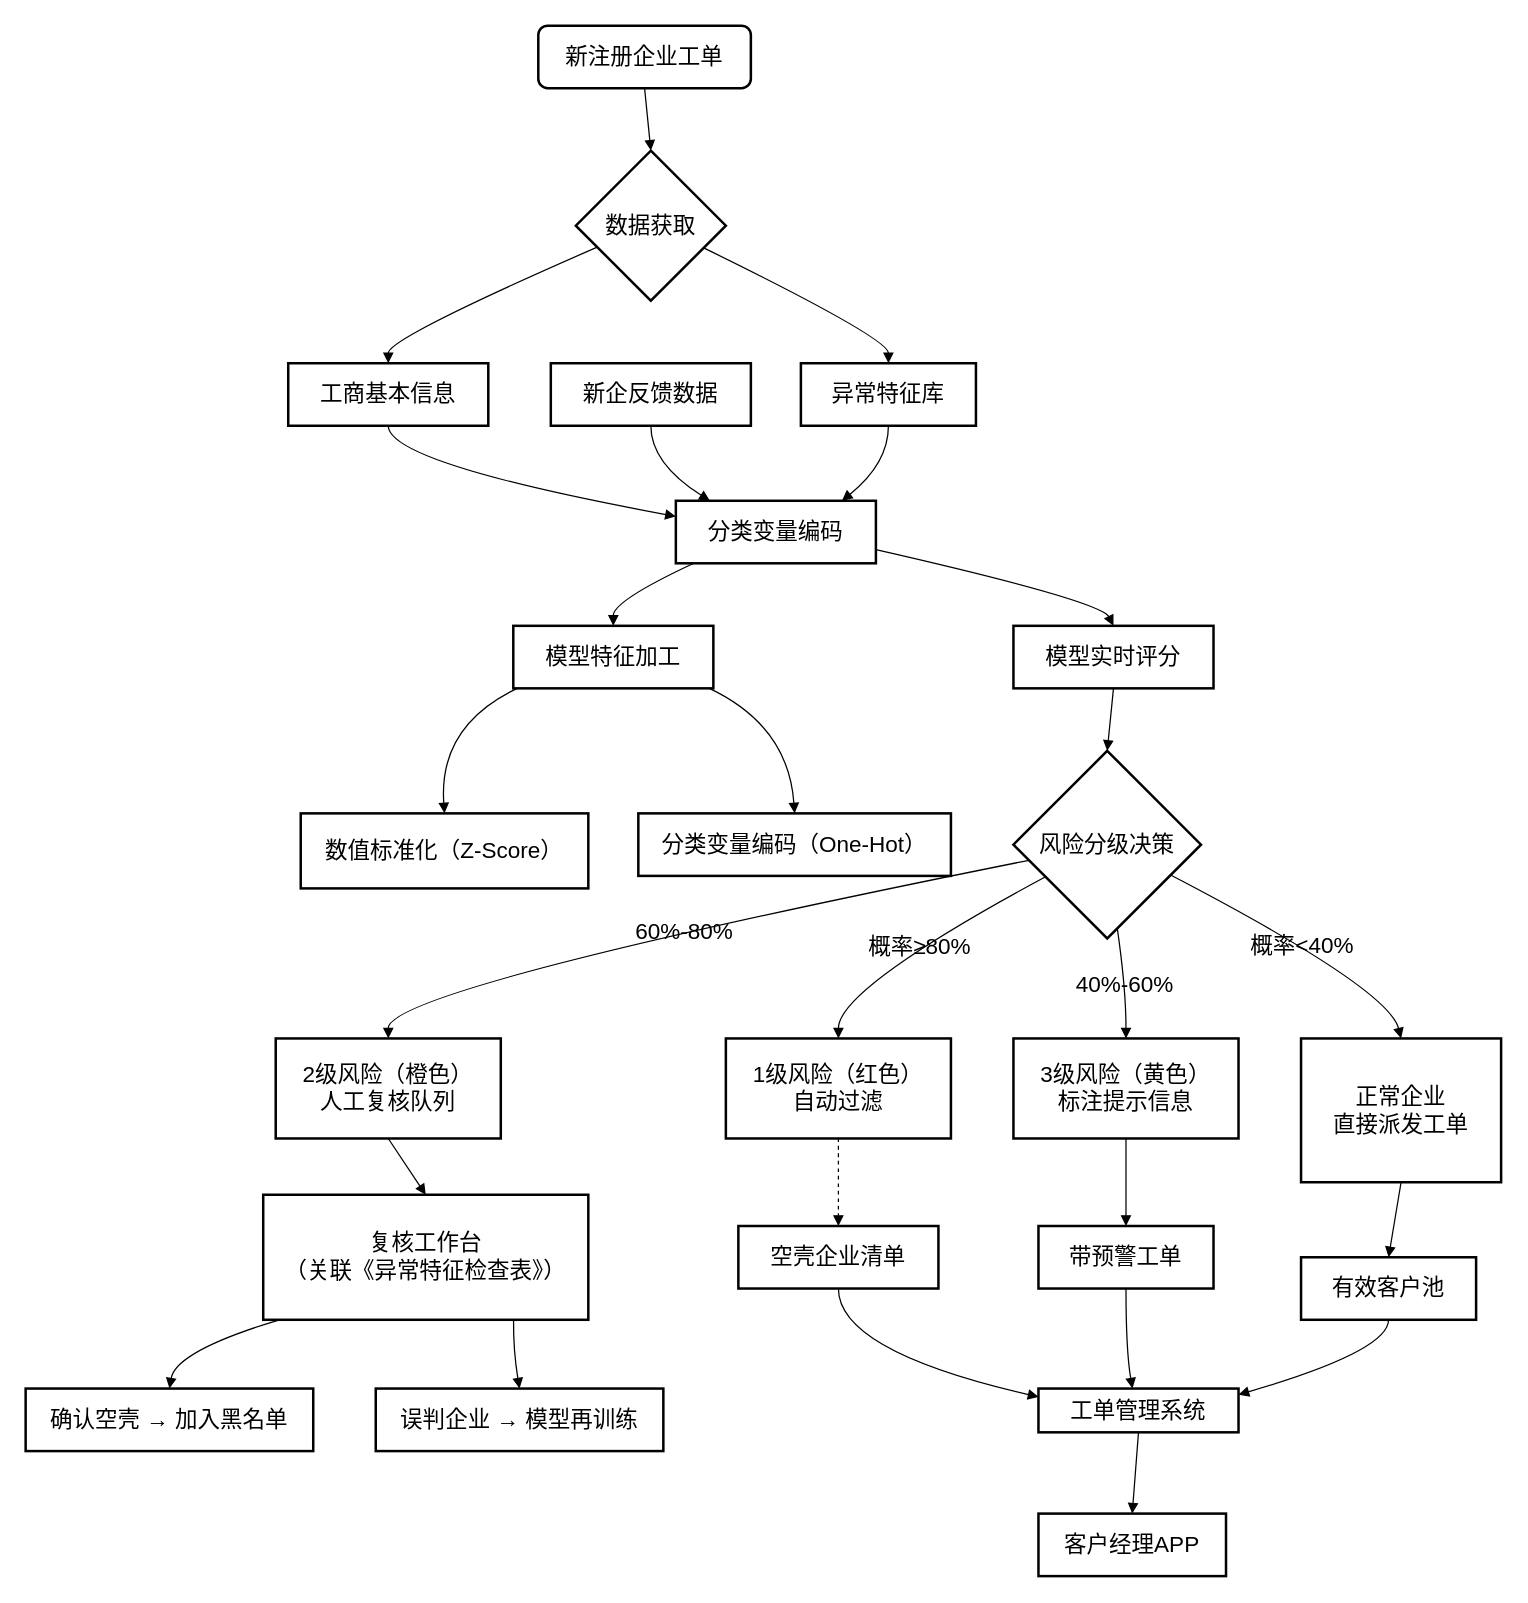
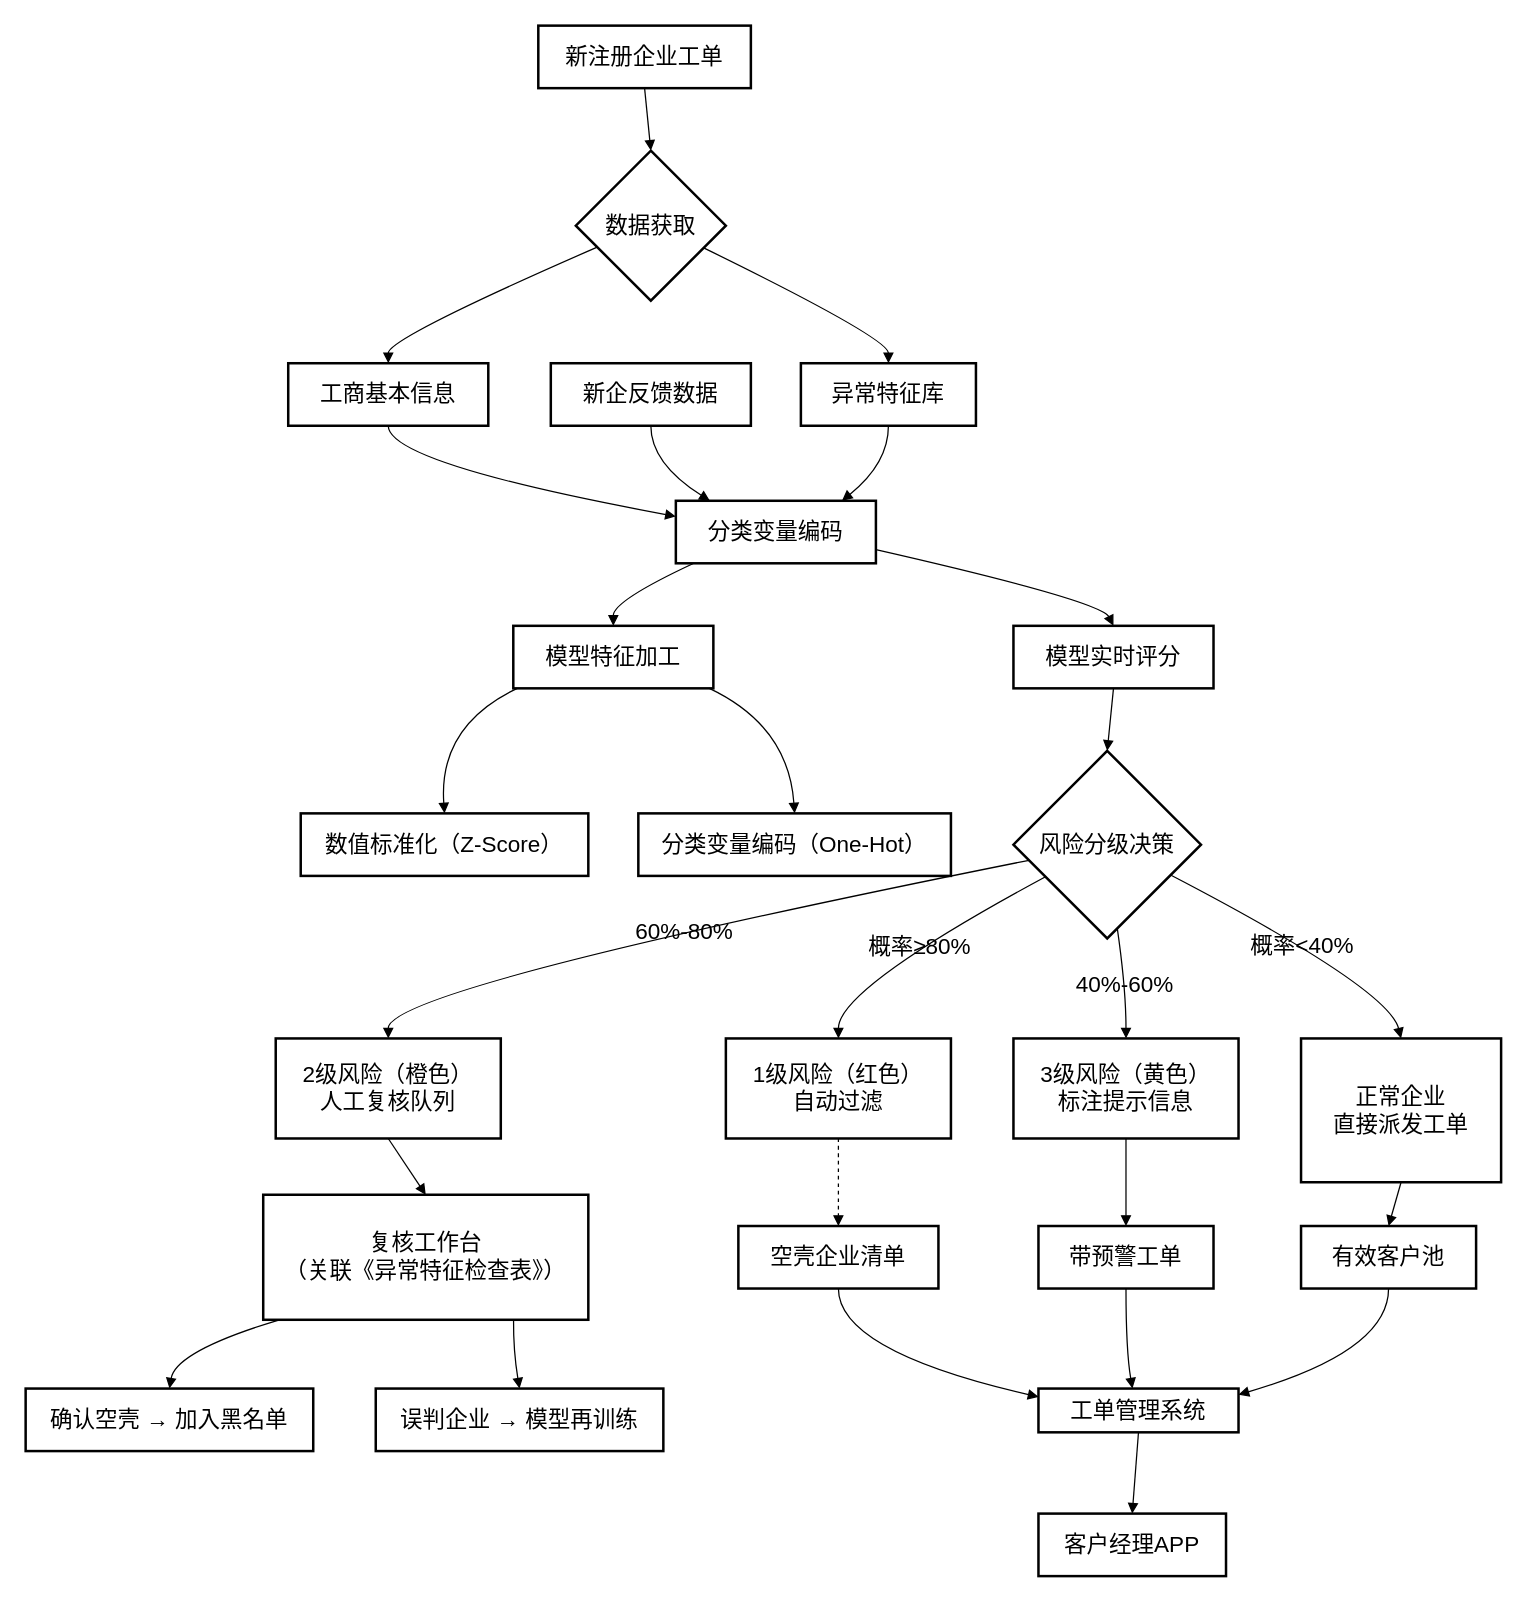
node "新注册企业工单": shape rounded rectangle -> rectangle
node "数值标准化（Z-Score）": size 288x75 -> 288x63
node "有效客户池": moved (1388, 1288) -> (1388, 1257)
